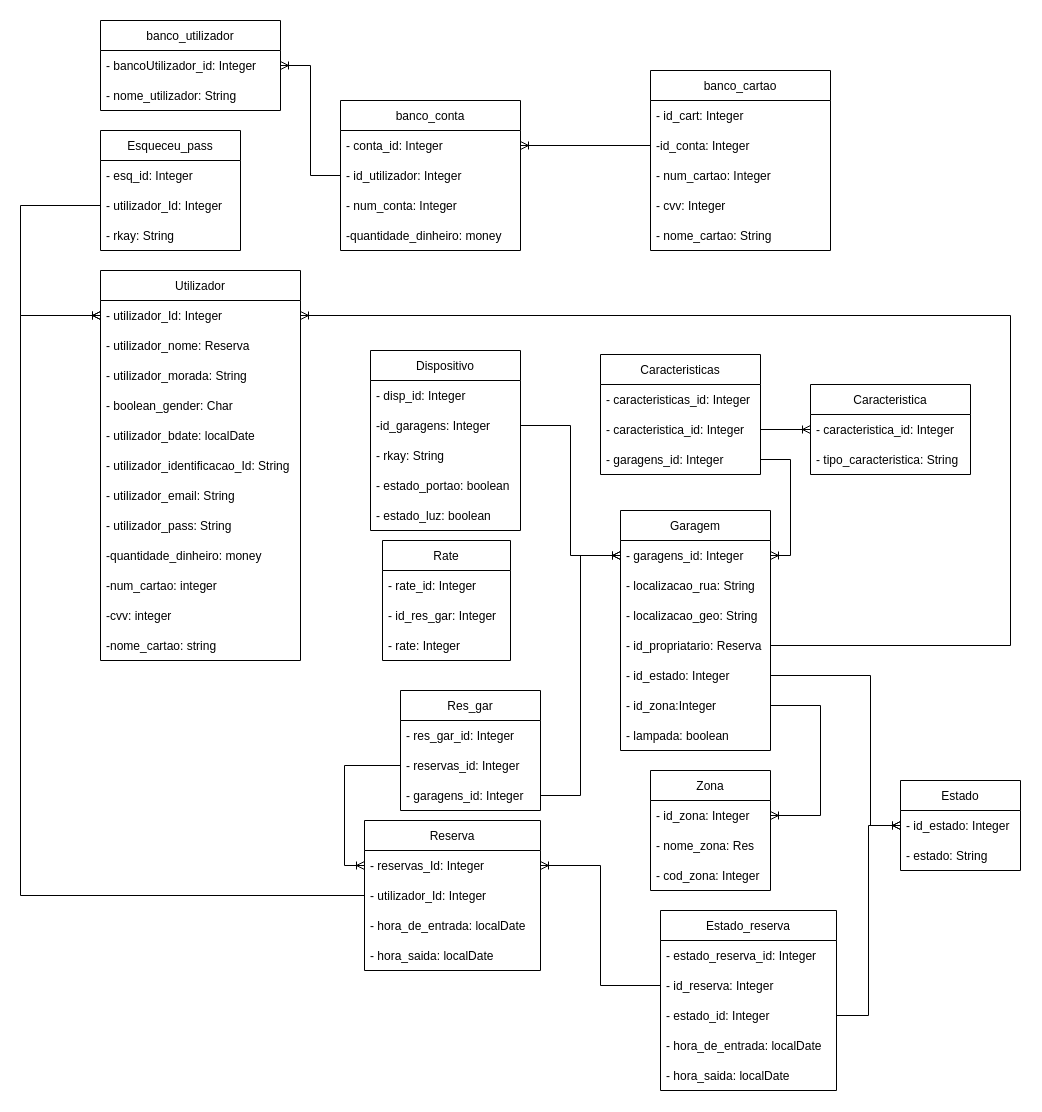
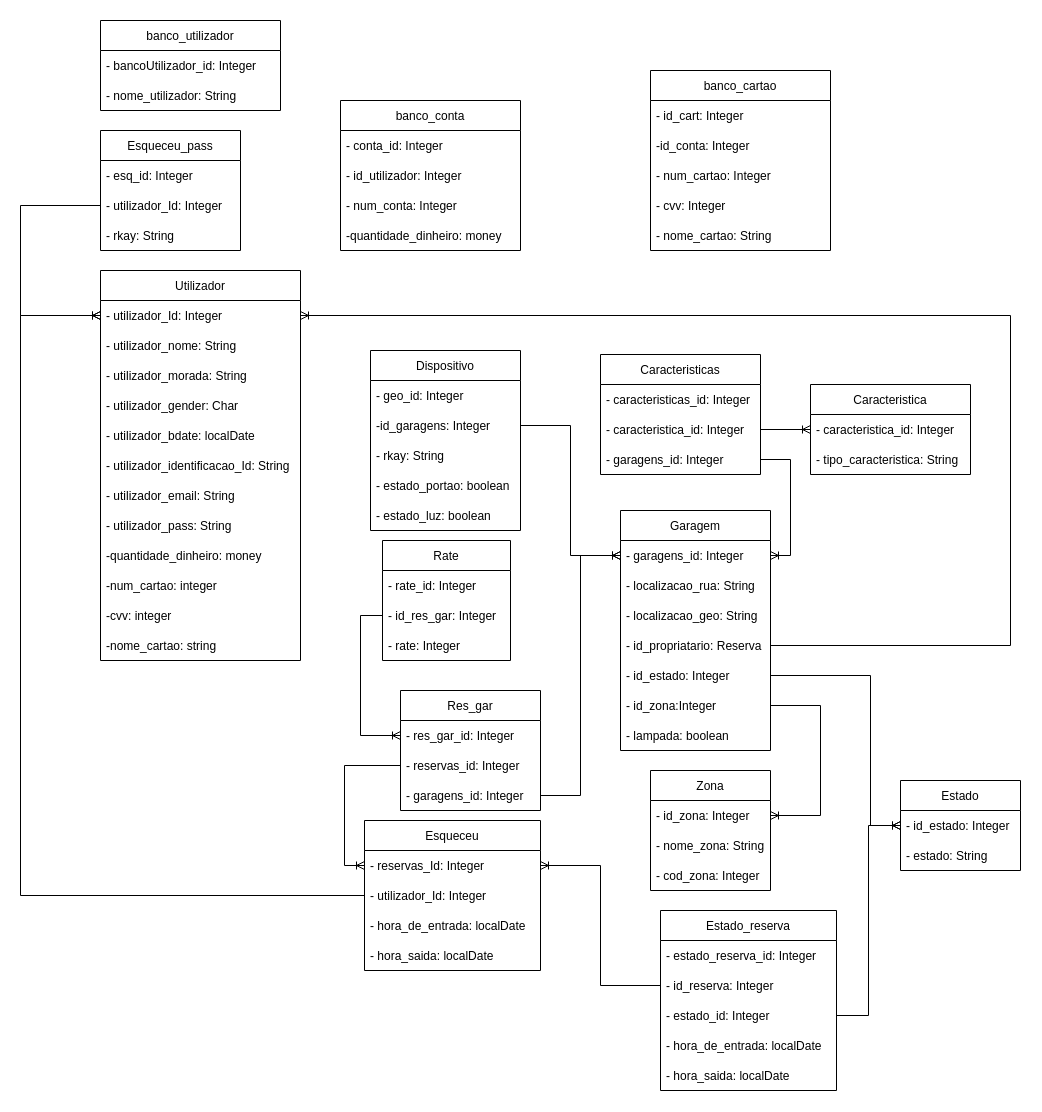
edge "- id_utilizador: Integer" -> "- bancoUtilizador_id: Integer": removed
edge "-id_conta: Integer" -> "- conta_id: Integer": removed
node "- utilizador_nome: Reserva": label "- utilizador_nome: Reserva" -> "- utilizador_nome: String"
node "- disp_id: Integer": label "- disp_id: Integer" -> "- geo_id: Integer"
node "- boolean_gender: Char": label "- boolean_gender: Char" -> "- utilizador_gender: Char"
edge "- id_res_gar: Integer" -> "- res_gar_id: Integer": added
node "Reserva": label "Reserva" -> "Esqueceu"
node "- nome_zona: Res": label "- nome_zona: Res" -> "- nome_zona: String"
